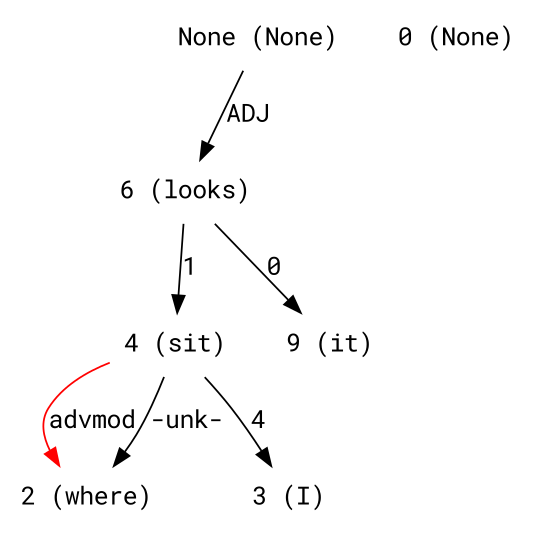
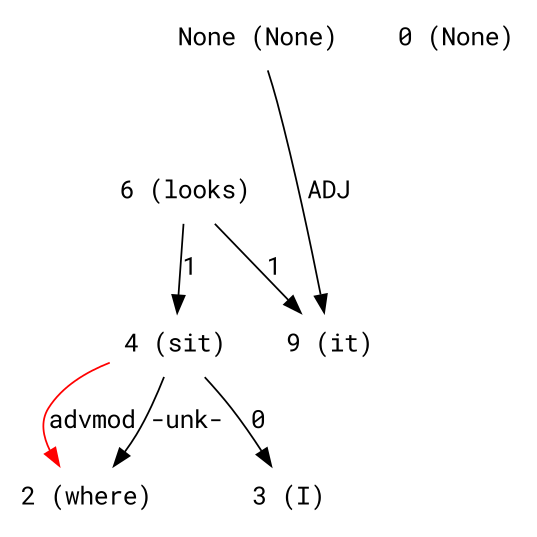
edge "None (None)" -> "6 (looks)": now "None (None)" -> "9 (it)"
edge "6 (looks)" -> "9 (it)": label "0" -> "1"
edge "4 (sit)" -> "3 (I)": label "4" -> "0"
